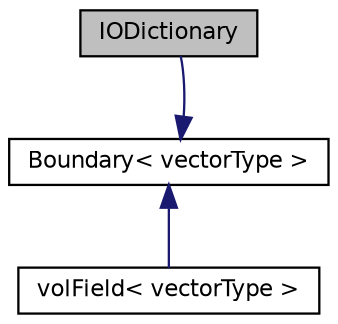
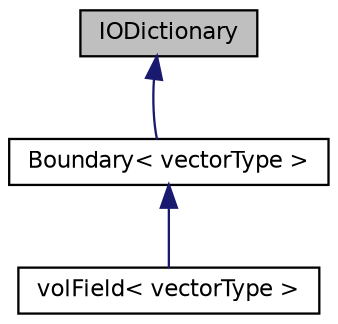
edge "IODictionary" -> "Boundary< vectorType >": reversed
